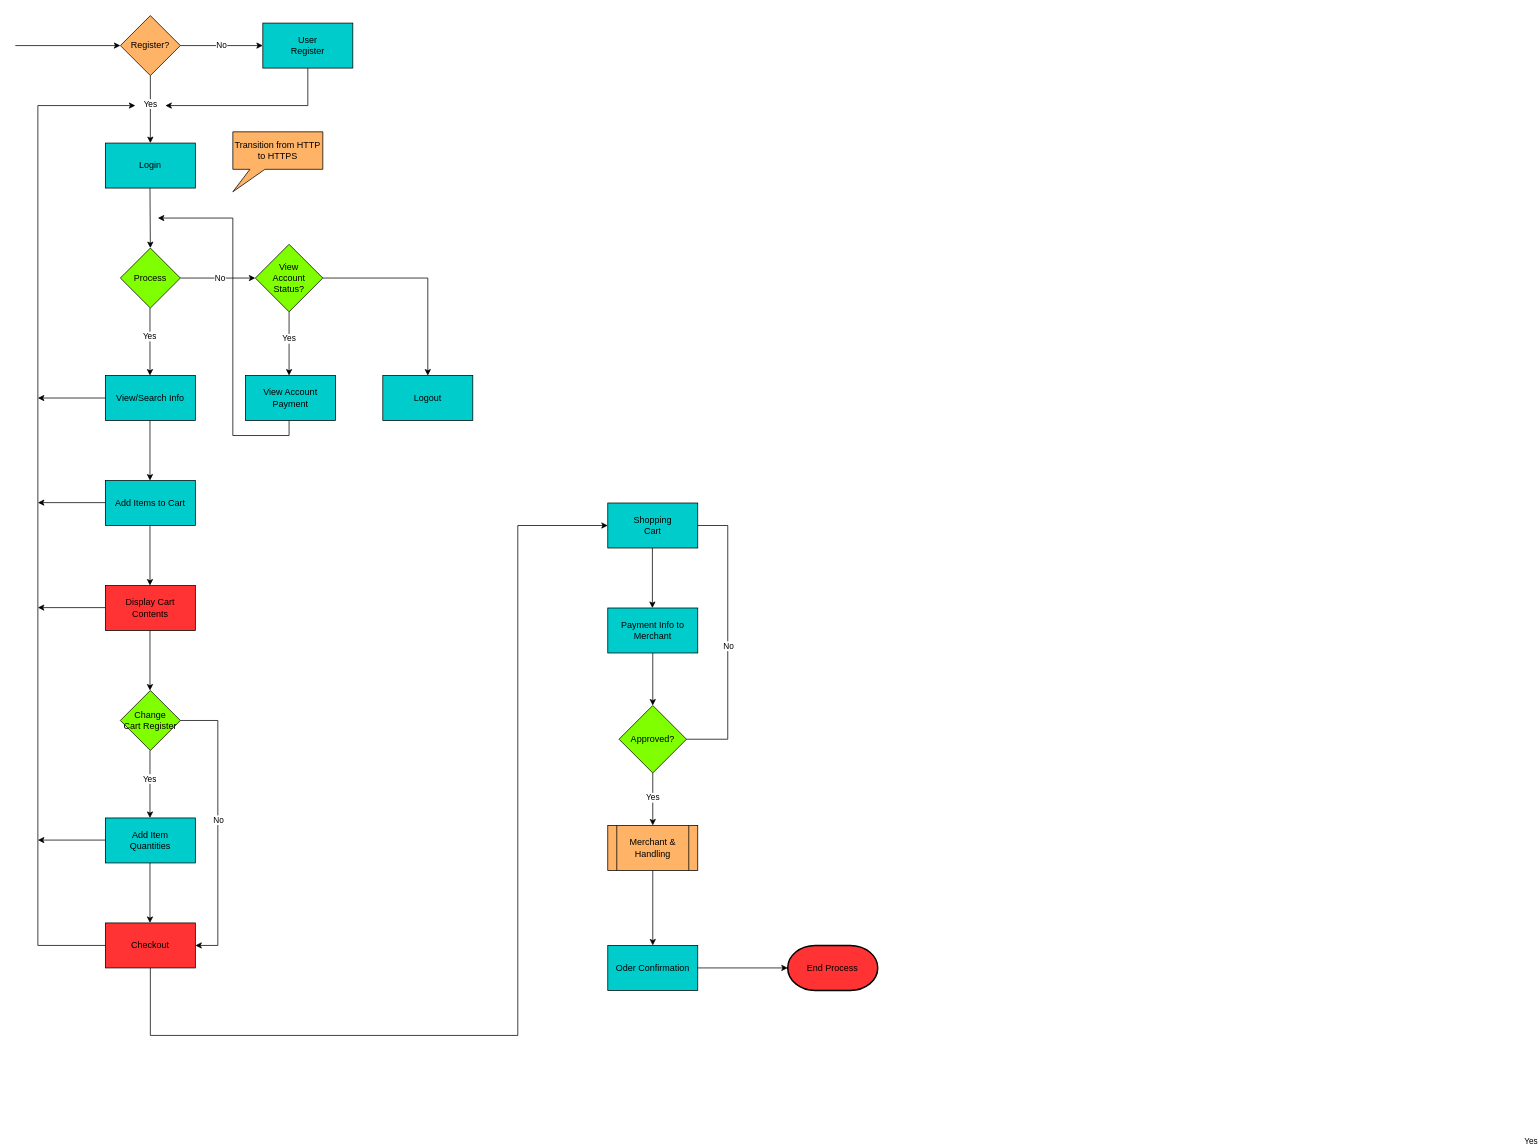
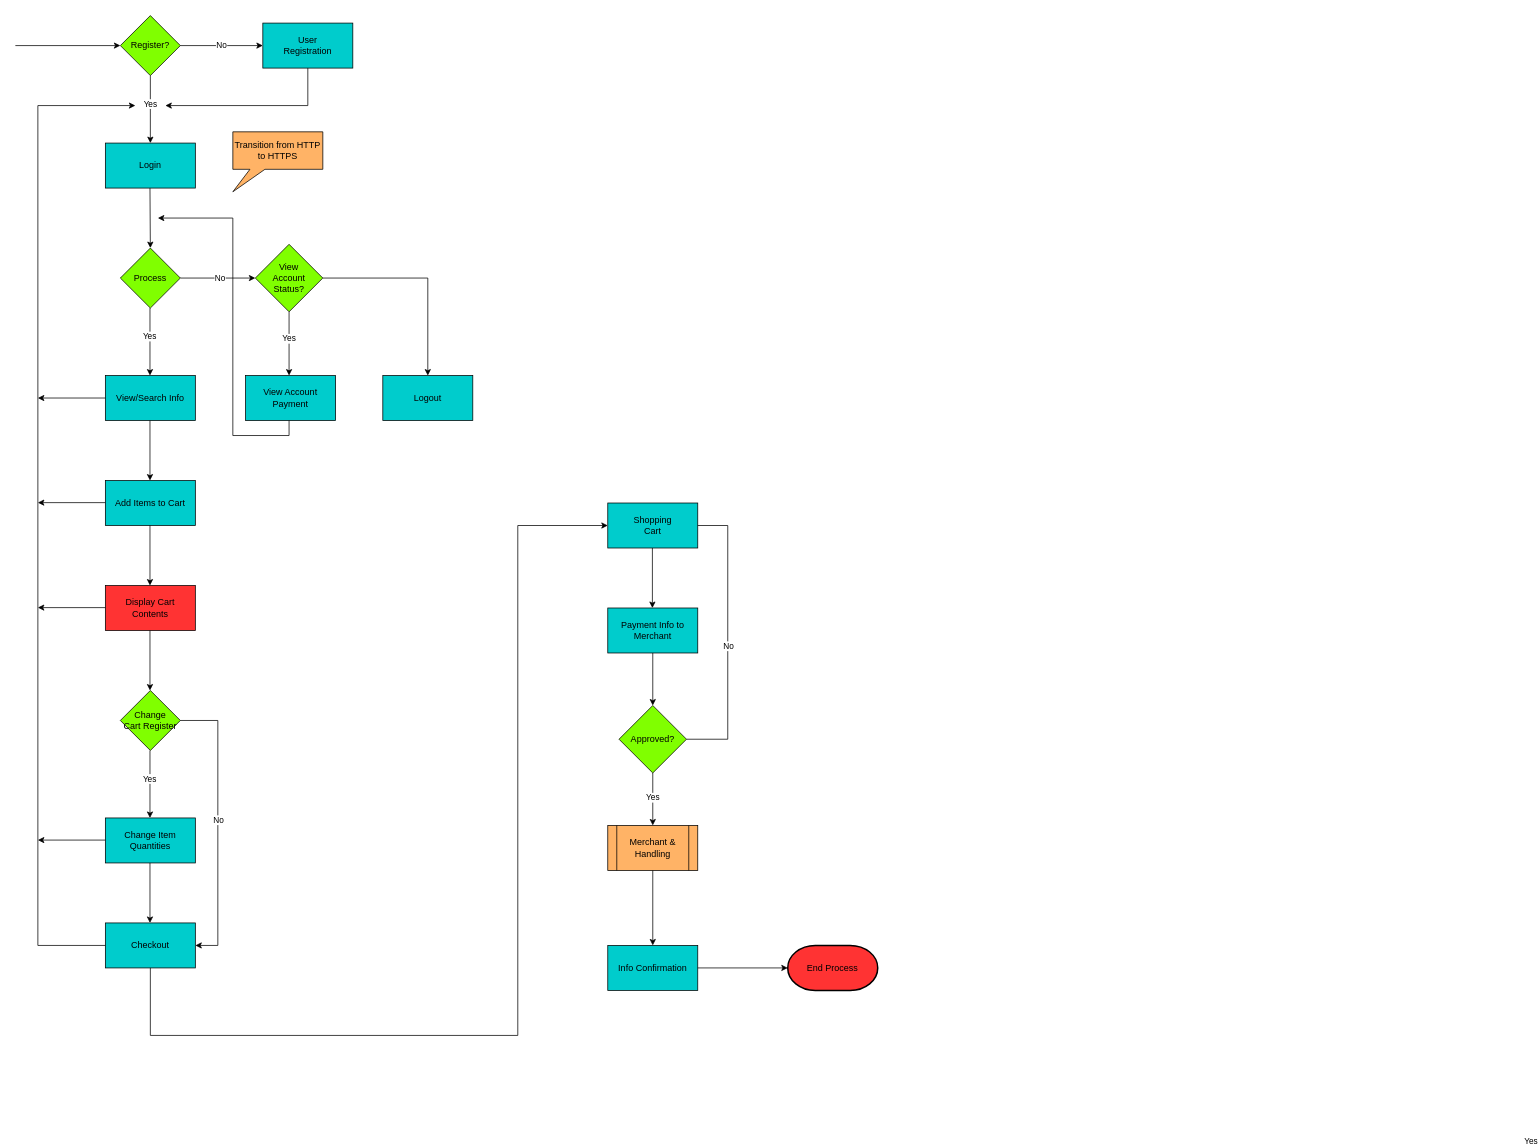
node "Register?": fillcolor #ffb366 -> #80ff00
node "User Register": label "User Register" -> "User Registration"
node "Add Item Quantities": label "Add Item Quantities" -> "Change Item Quantities"
node "Checkout": fillcolor #ff3333 -> #00cccc
node "Oder Confirmation": label "Oder Confirmation" -> "Info Confirmation"
